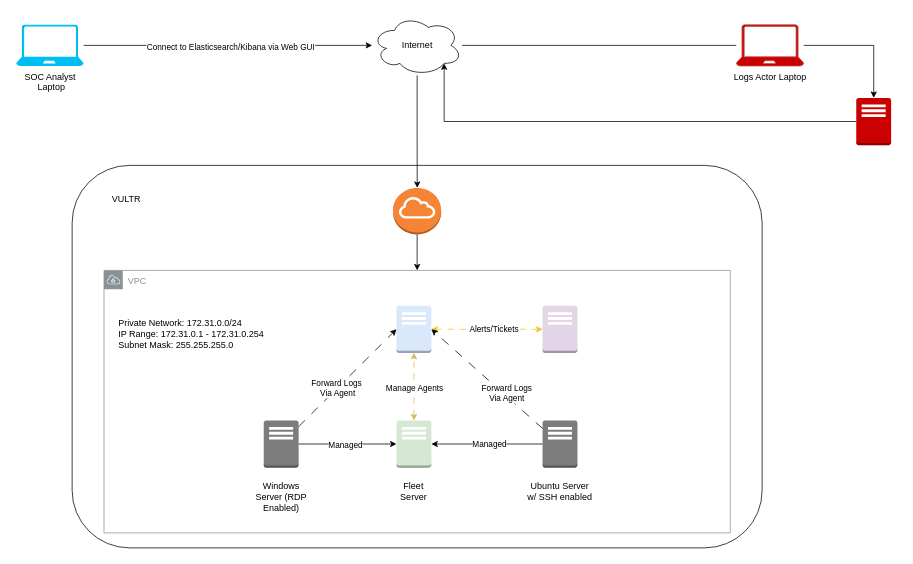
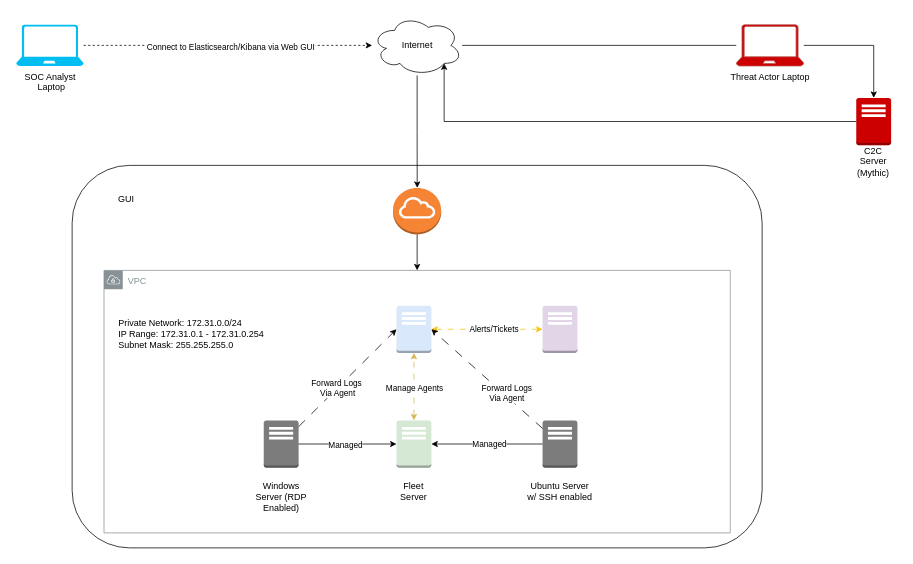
edge "SOC Analyst Laptop" -> "Internet": style solid -> dashed
node "Logs Actor Laptop": label "Logs Actor Laptop" -> "Threat Actor Laptop"
node "C2C Server (Mythic)": added
node "VULTR": label "VULTR" -> "GUI"
